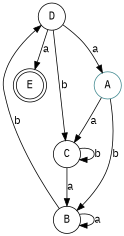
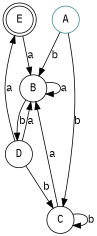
edge "D" -> "A": now "D" -> "B"
edge "E" -> "B": added, label "a"
edge "A" -> "C": label "a" -> "b"
